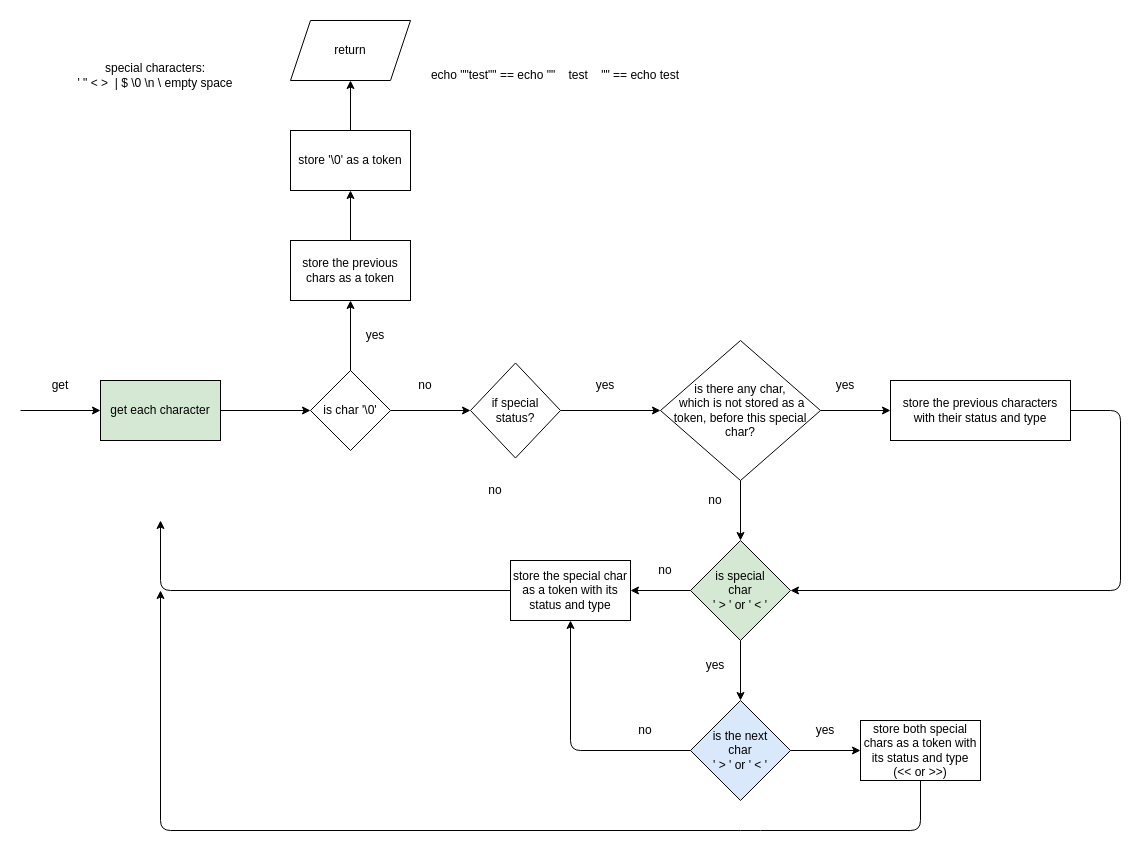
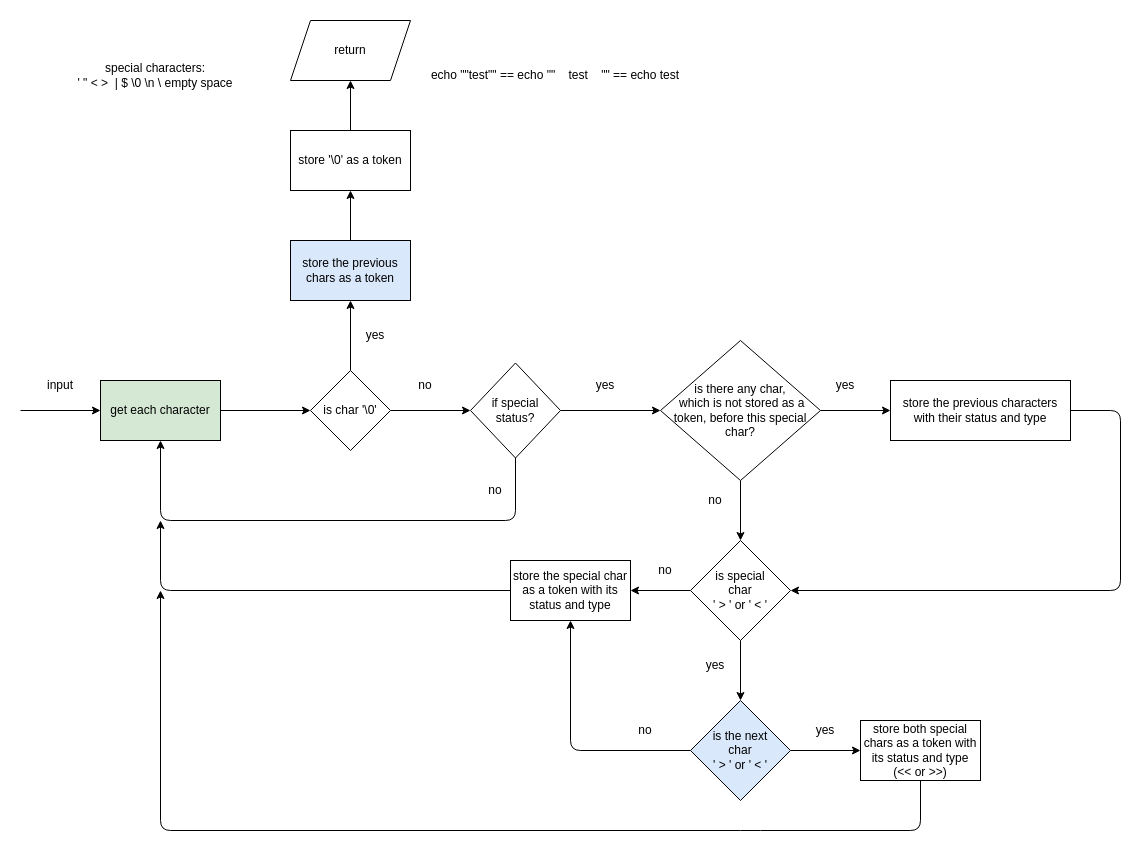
node "store the previous chars as a token": fillcolor #ffffff -> #dae8fc
node "get": label "get" -> "input"
edge "if special status?" -> "get each character": added
node "is special char ' > ' or ' < '": fillcolor #d5e8d4 -> #ffffff
